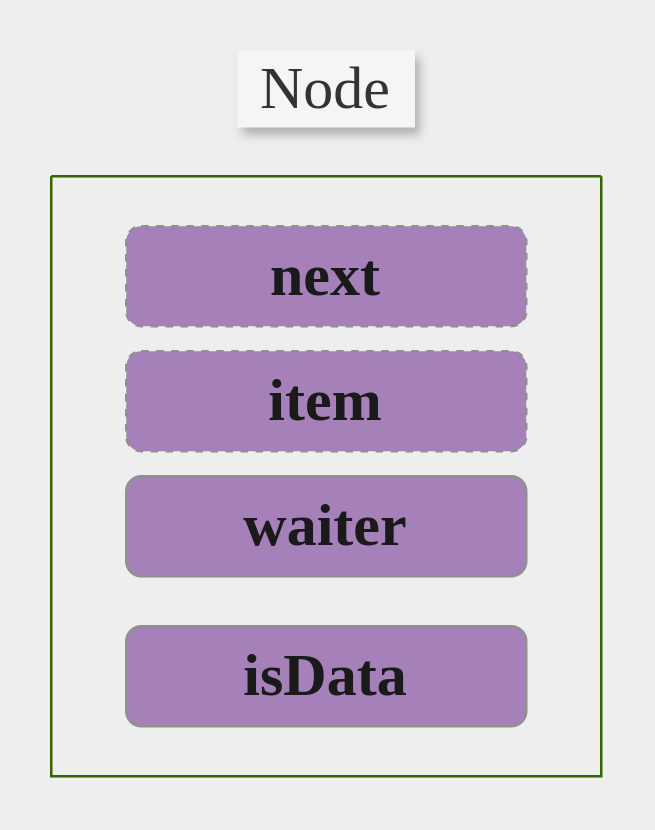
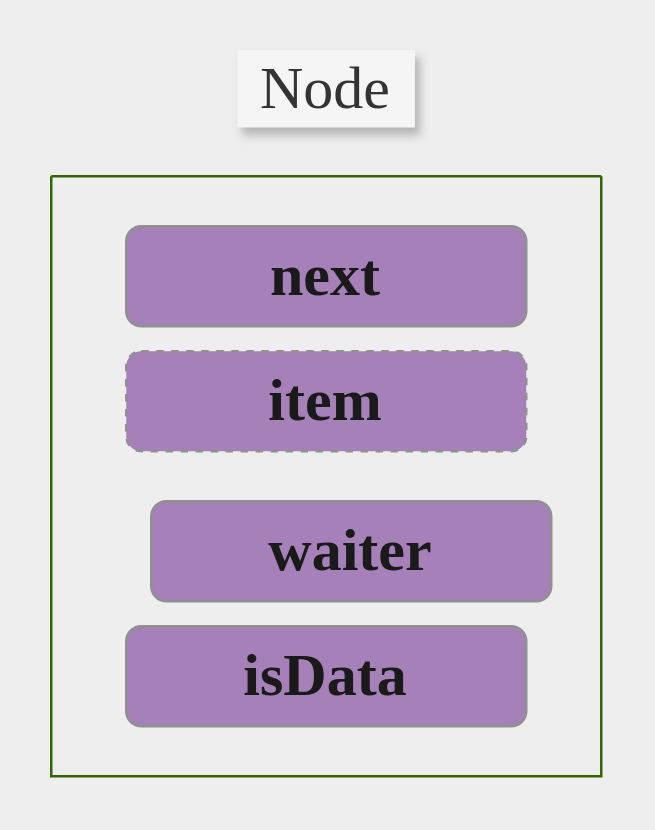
node "next": style dashed -> solid
node "waiter": moved (326, 526) -> (351, 551)
